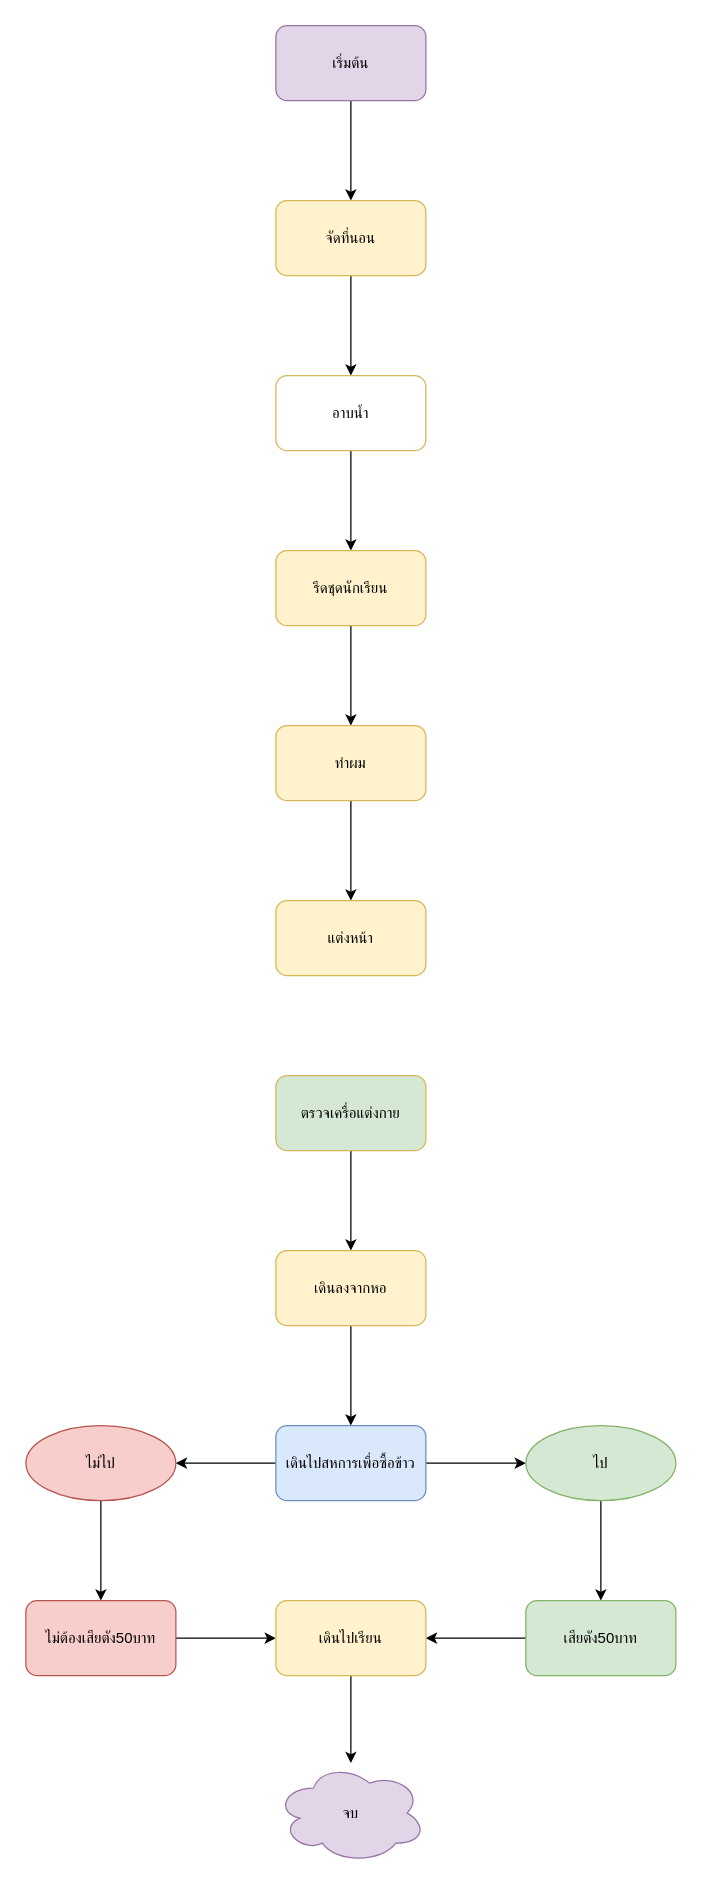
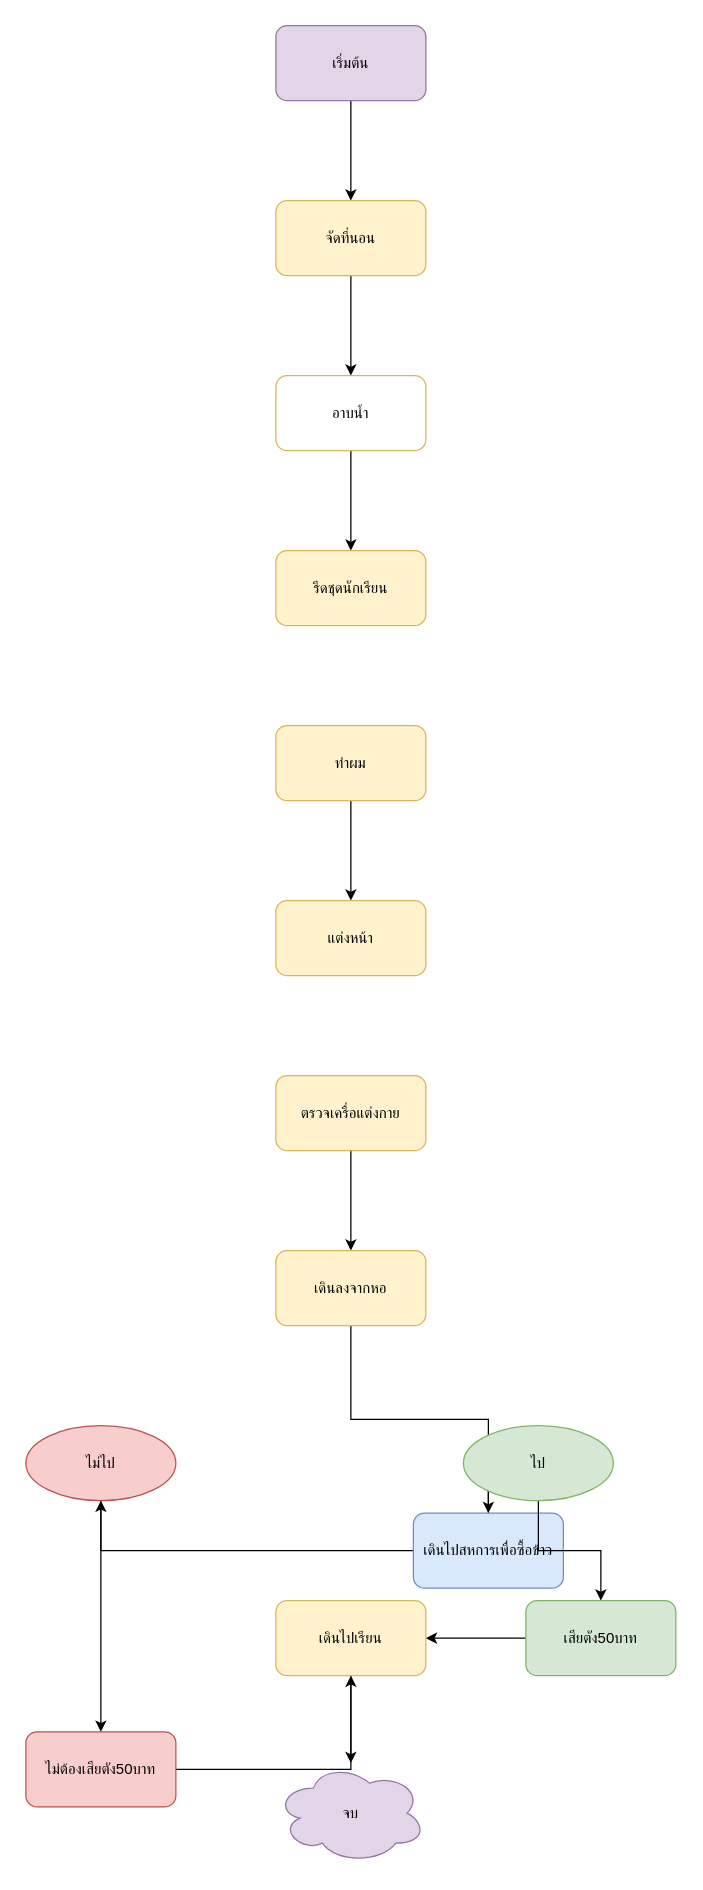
edge "รีดชุดนักเรียน" -> "ทำผม": removed
node "ตรวจเครื่อแต่งกาย": fillcolor #d5e8d4 -> #fff2cc
node "เดินไปสหการเพื่อซื้อข้าว": moved (351, 1463) -> (488, 1551)
node "ไป": moved (601, 1463) -> (538, 1463)
node "ไม่ต้องเสียตัง50บาท": moved (101, 1638) -> (101, 1769)
